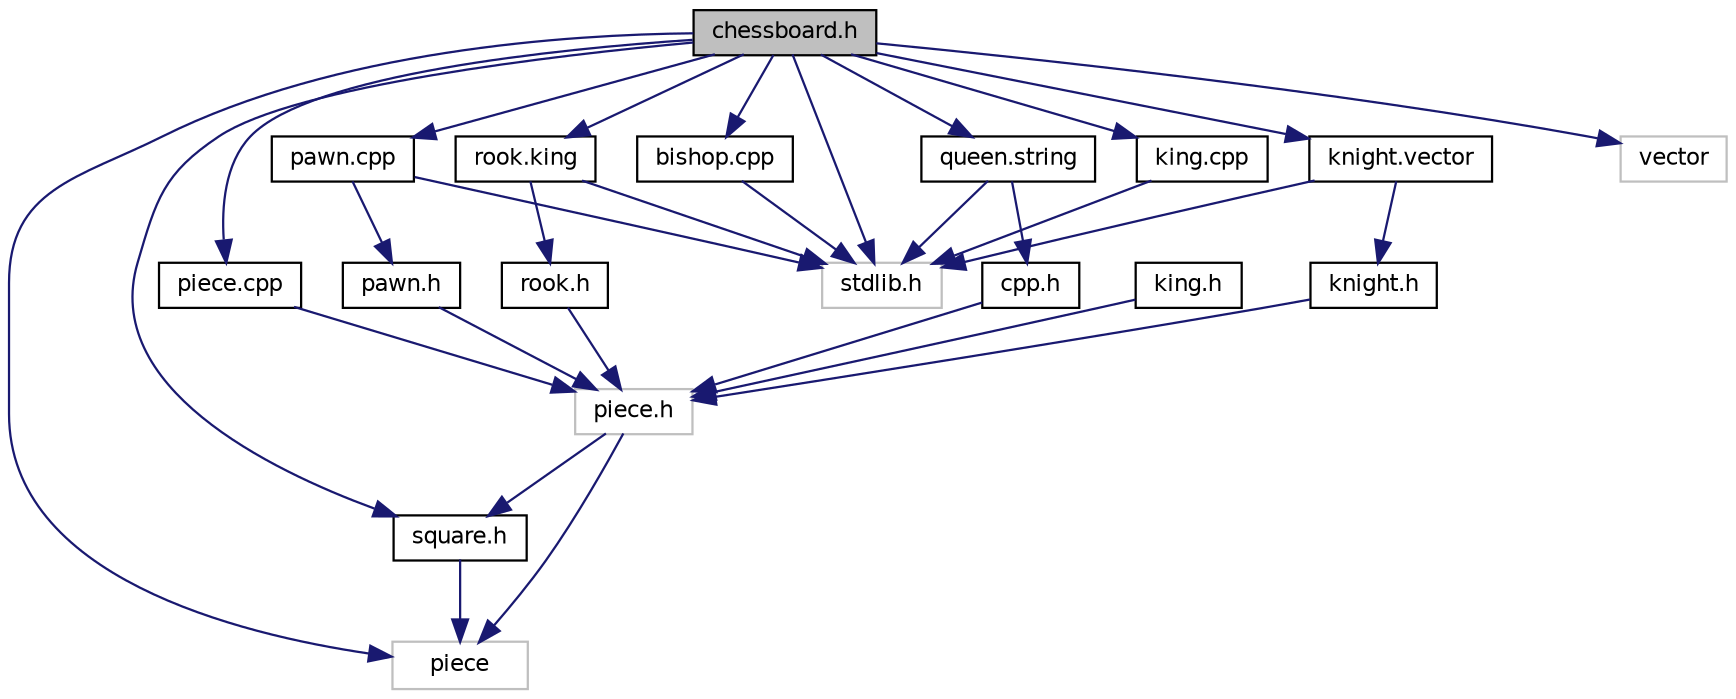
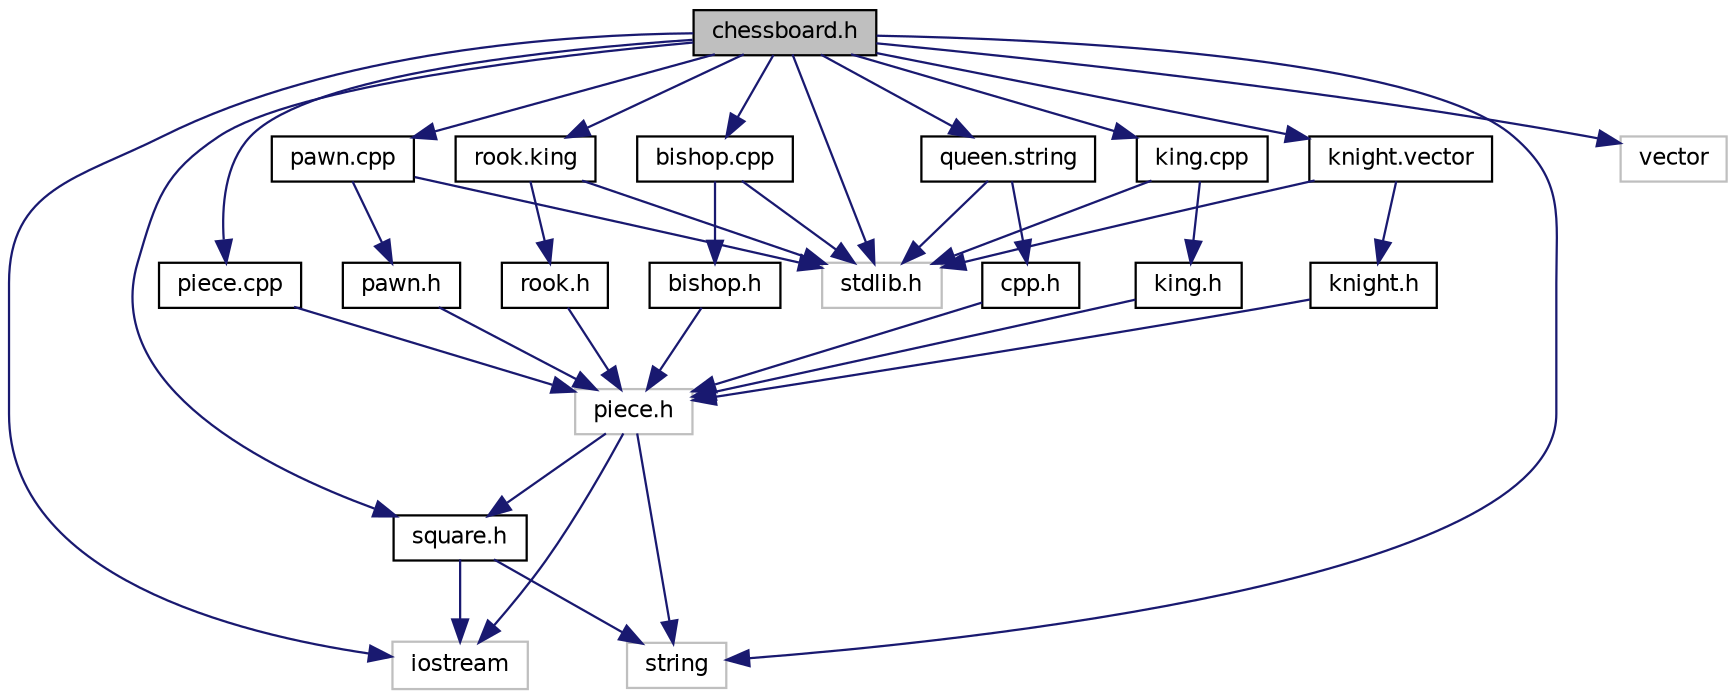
edge "king.cpp" -> "king.h": added
node "bishop.h": added
node "piece": label "piece" -> "iostream"
node "string": added
